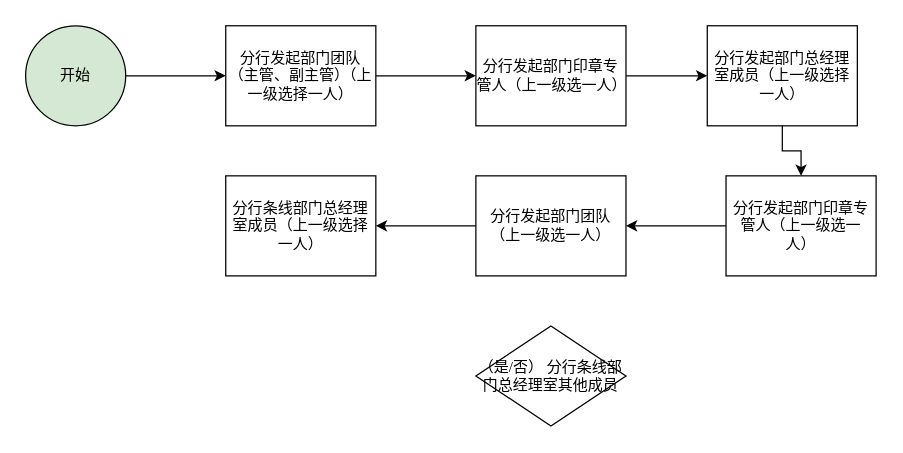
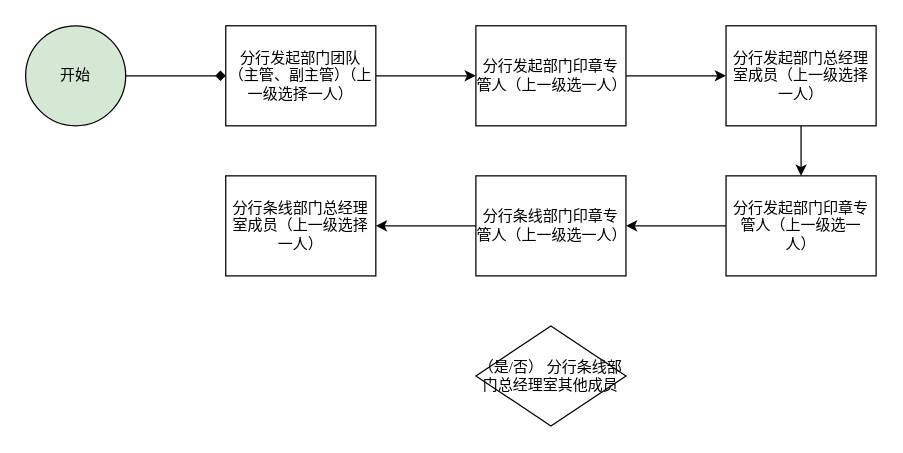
edge "开始" -> "分行发起部门团队（主管、副主管）（上一级选择一人）": arrowhead classic -> diamond
node "分行发起部门总经理室成员（上一级选择一人）": moved (782, 76) -> (801, 76)
node "分行发起部门团队（上一级选一人）": label "分行发起部门团队（上一级选一人）" -> "分行条线部门印章专管人（上一级选一人）"
